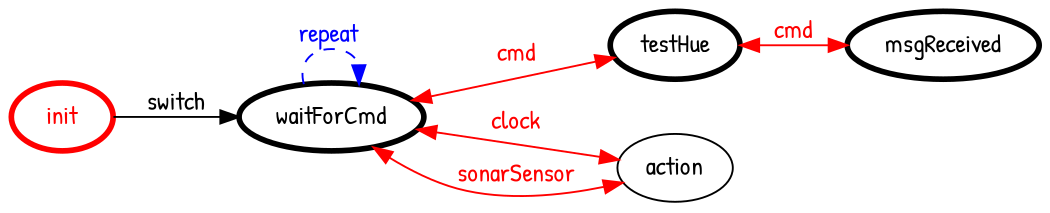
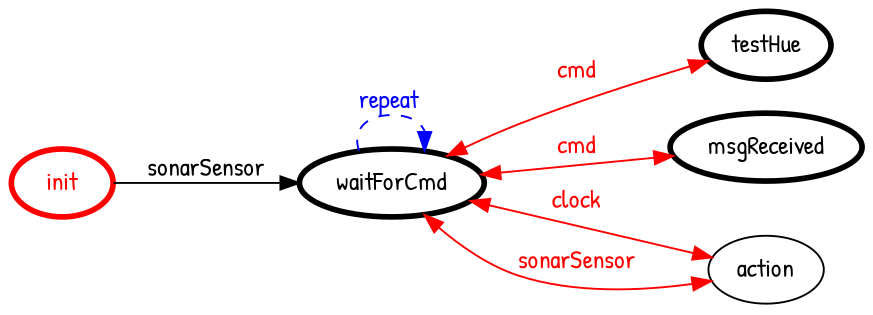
edge "testHue" -- "msgReceived": now "waitForCmd" -- "msgReceived"
edge "init" -> "waitForCmd": label "switch" -> "sonarSensor"
